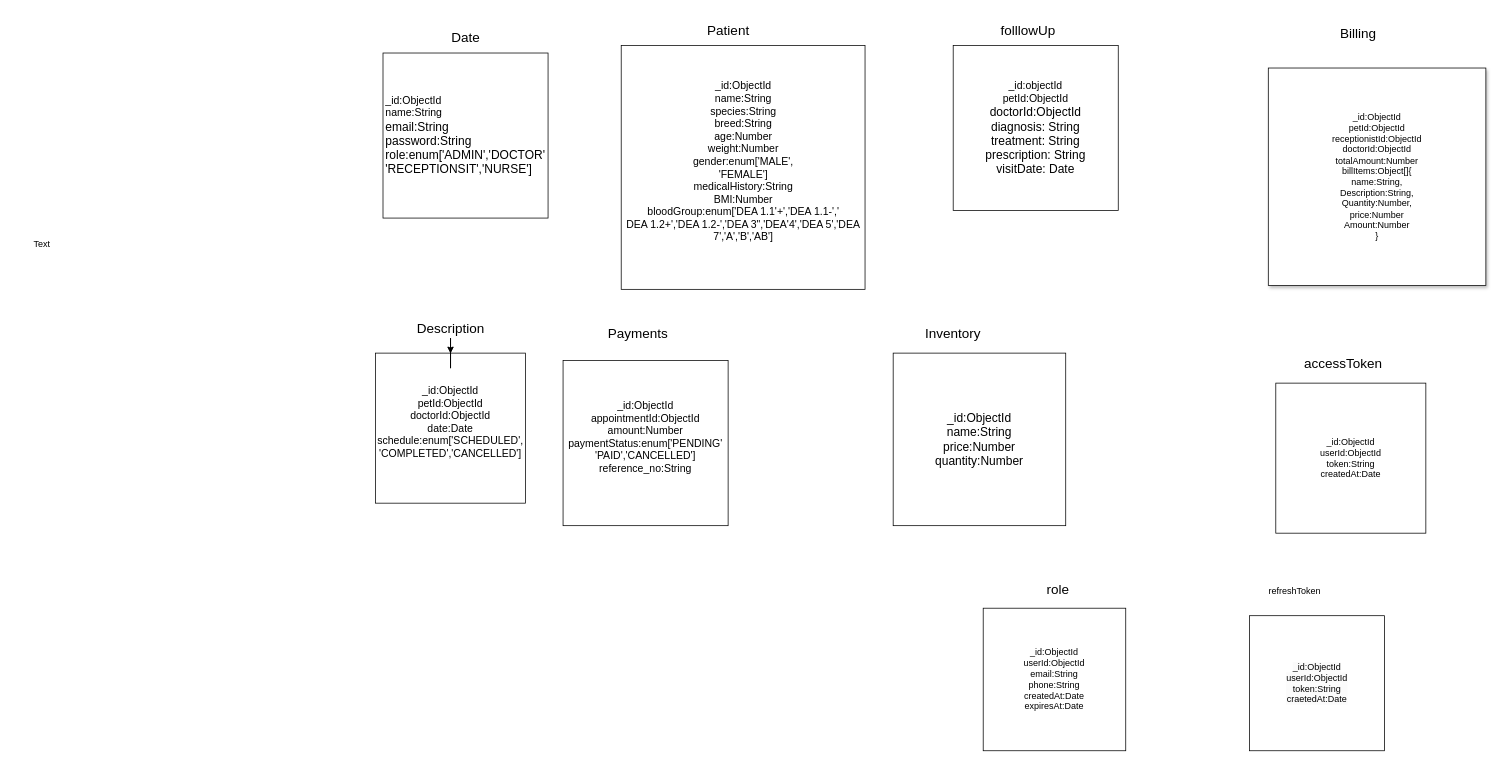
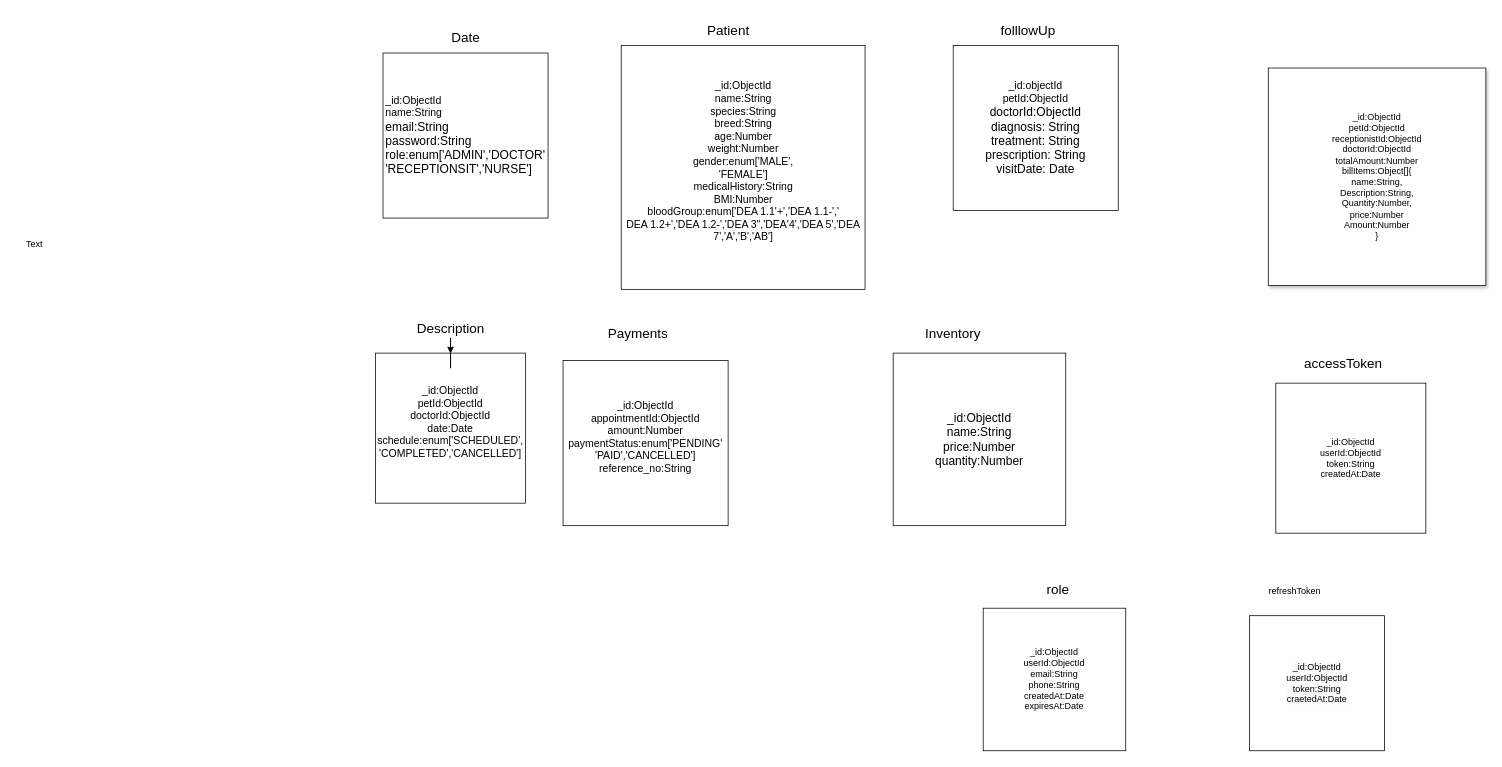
node "Billing": removed
node "Text": moved (42, 244) -> (34, 244)
